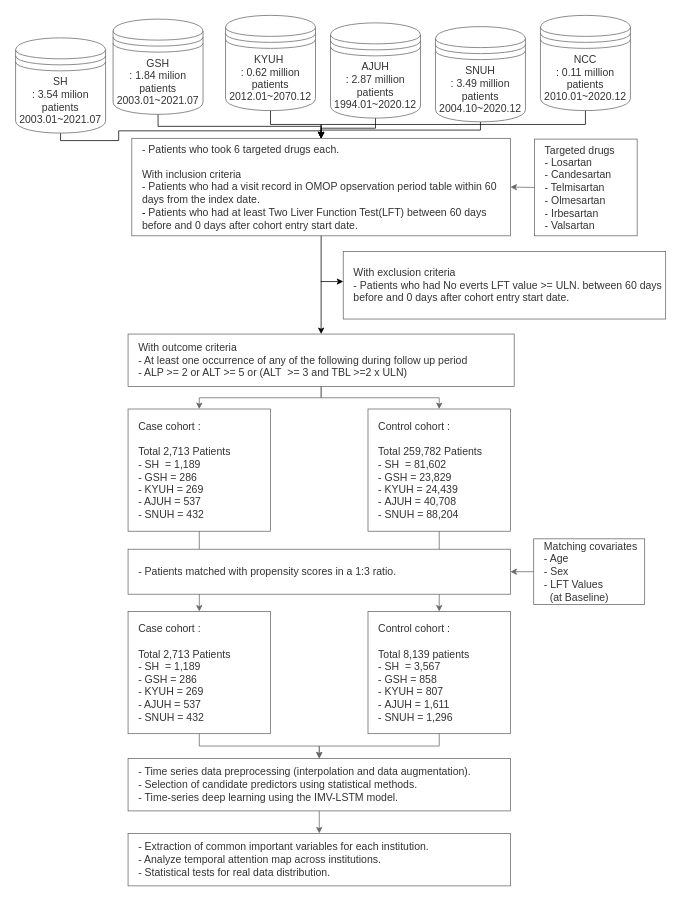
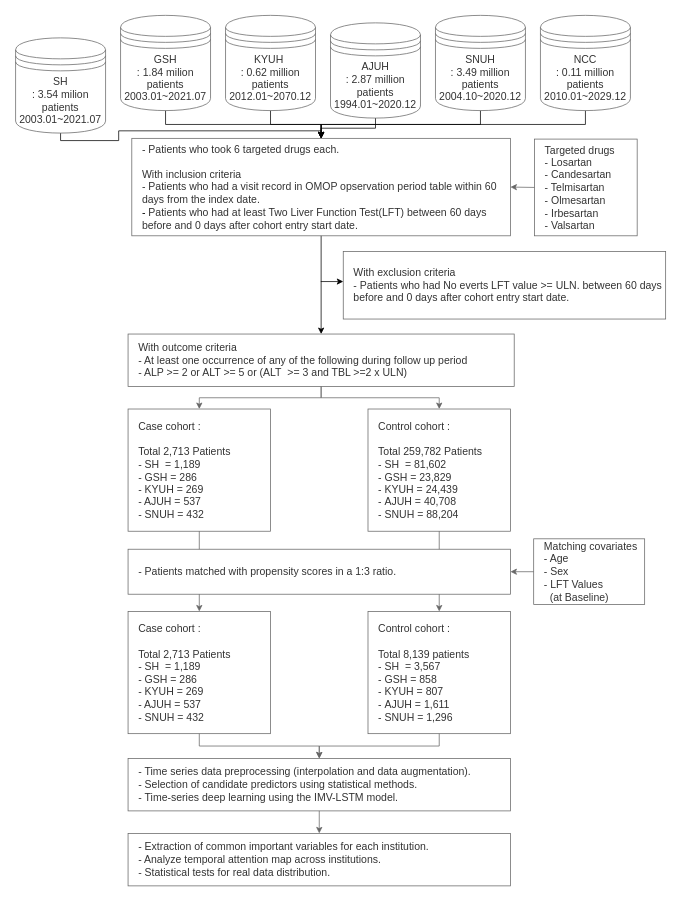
node "GSH : 1.84 milion patients 2003.01~2021.07": moved (158, 67) -> (165, 63)
node "SNUH: 3.49 millionpatients 2004.10~2020.12": moved (480, 74) -> (480, 63)
node "NCC: 0.11 millionpatients 2010.01~2020.12": label "NCC: 0.11 millionpatients 2010.01~2020.12" -> "NCC: 0.11 millionpatients 2010.01~2029.12"
